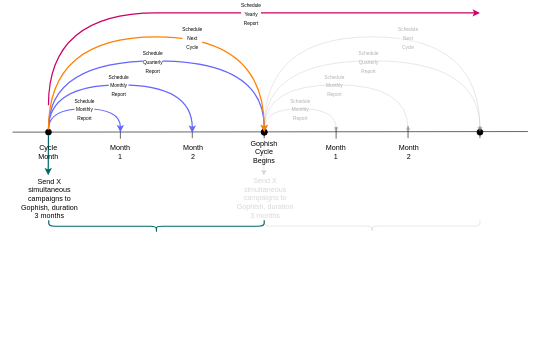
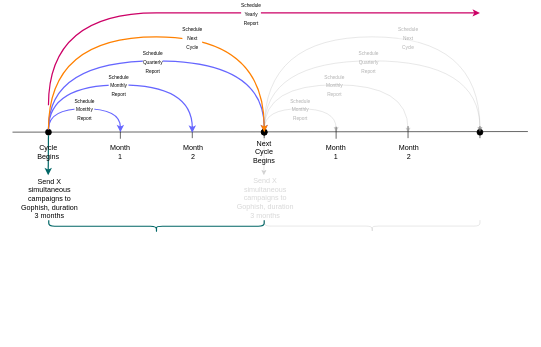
node "Cycle Month": label "Cycle Month" -> "Cycle Begins"
node "Gophish Cycle Begins": label "Gophish Cycle Begins" -> "Next Cycle Begins"
